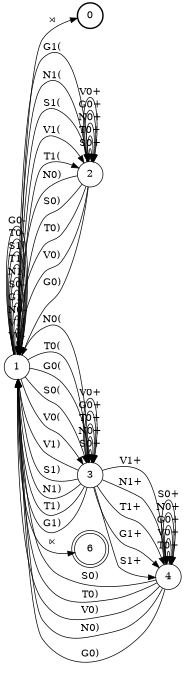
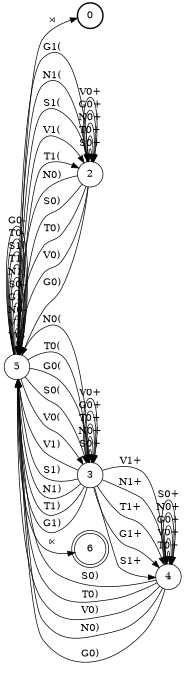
node "1": label "1" -> "5"
